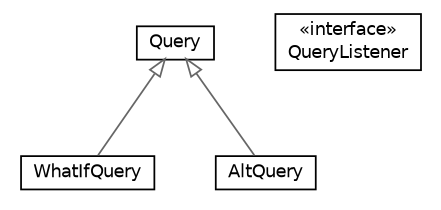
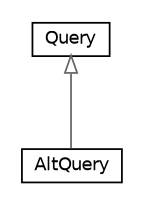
node "QueryListener": removed
node "WhatIfQuery": removed
